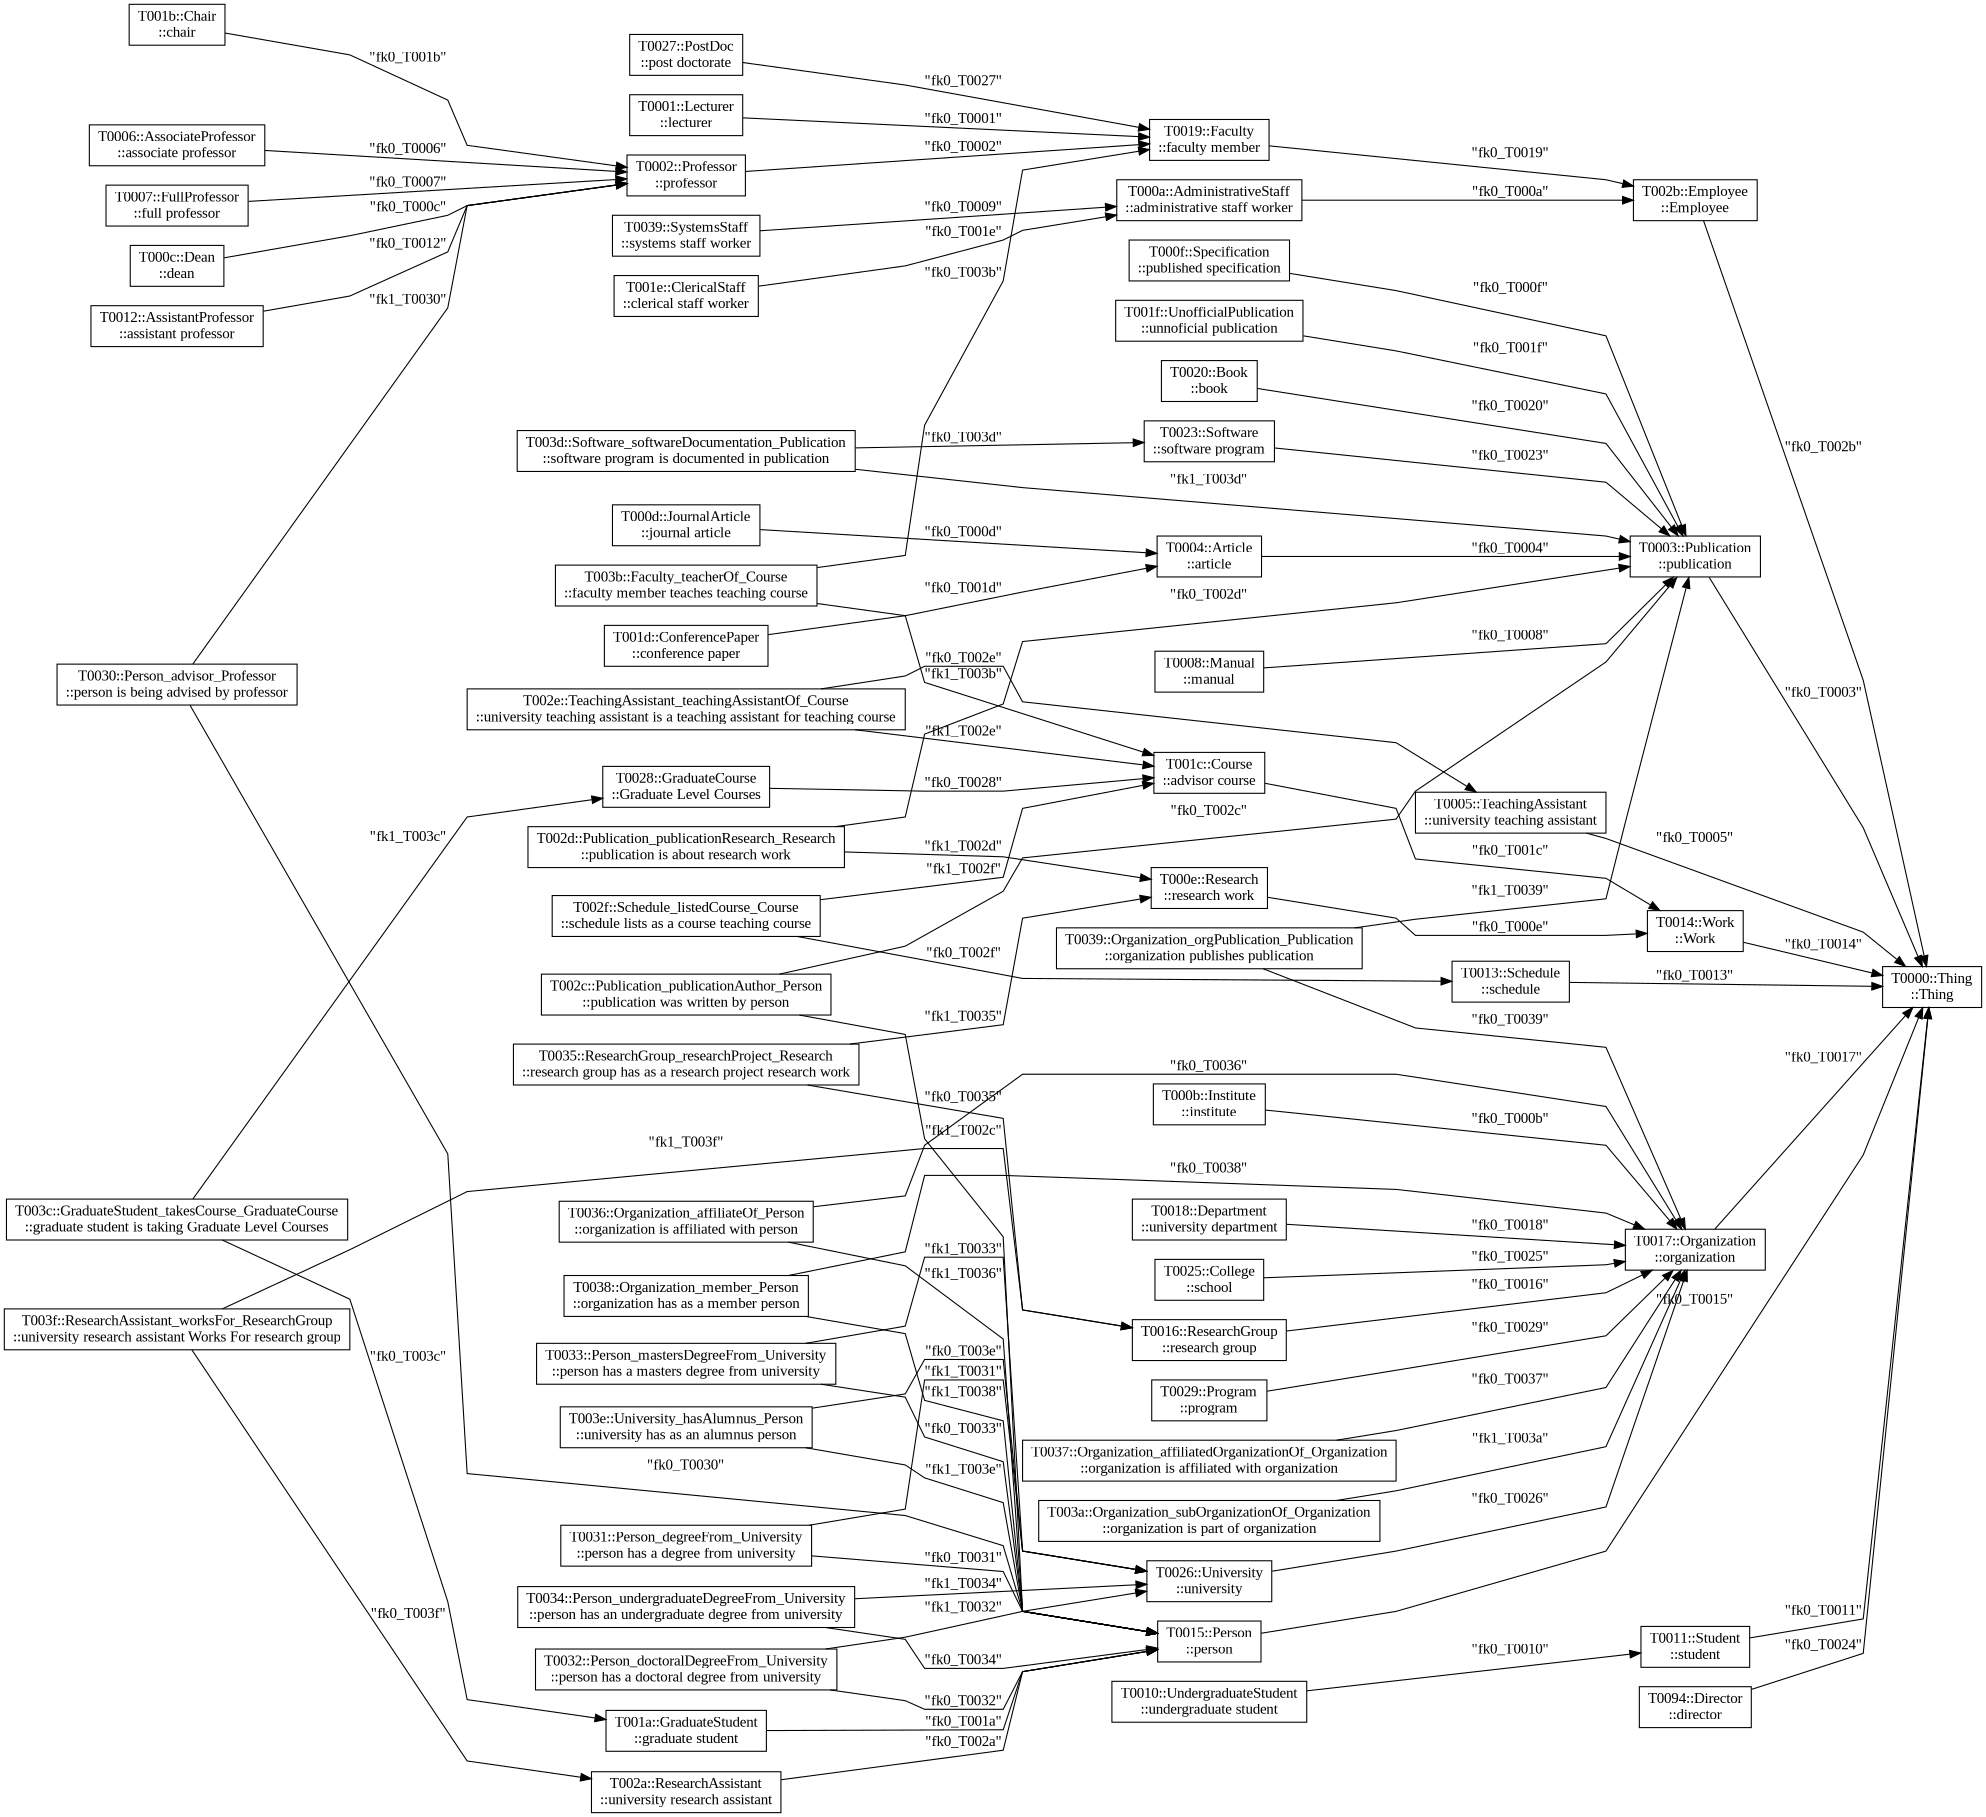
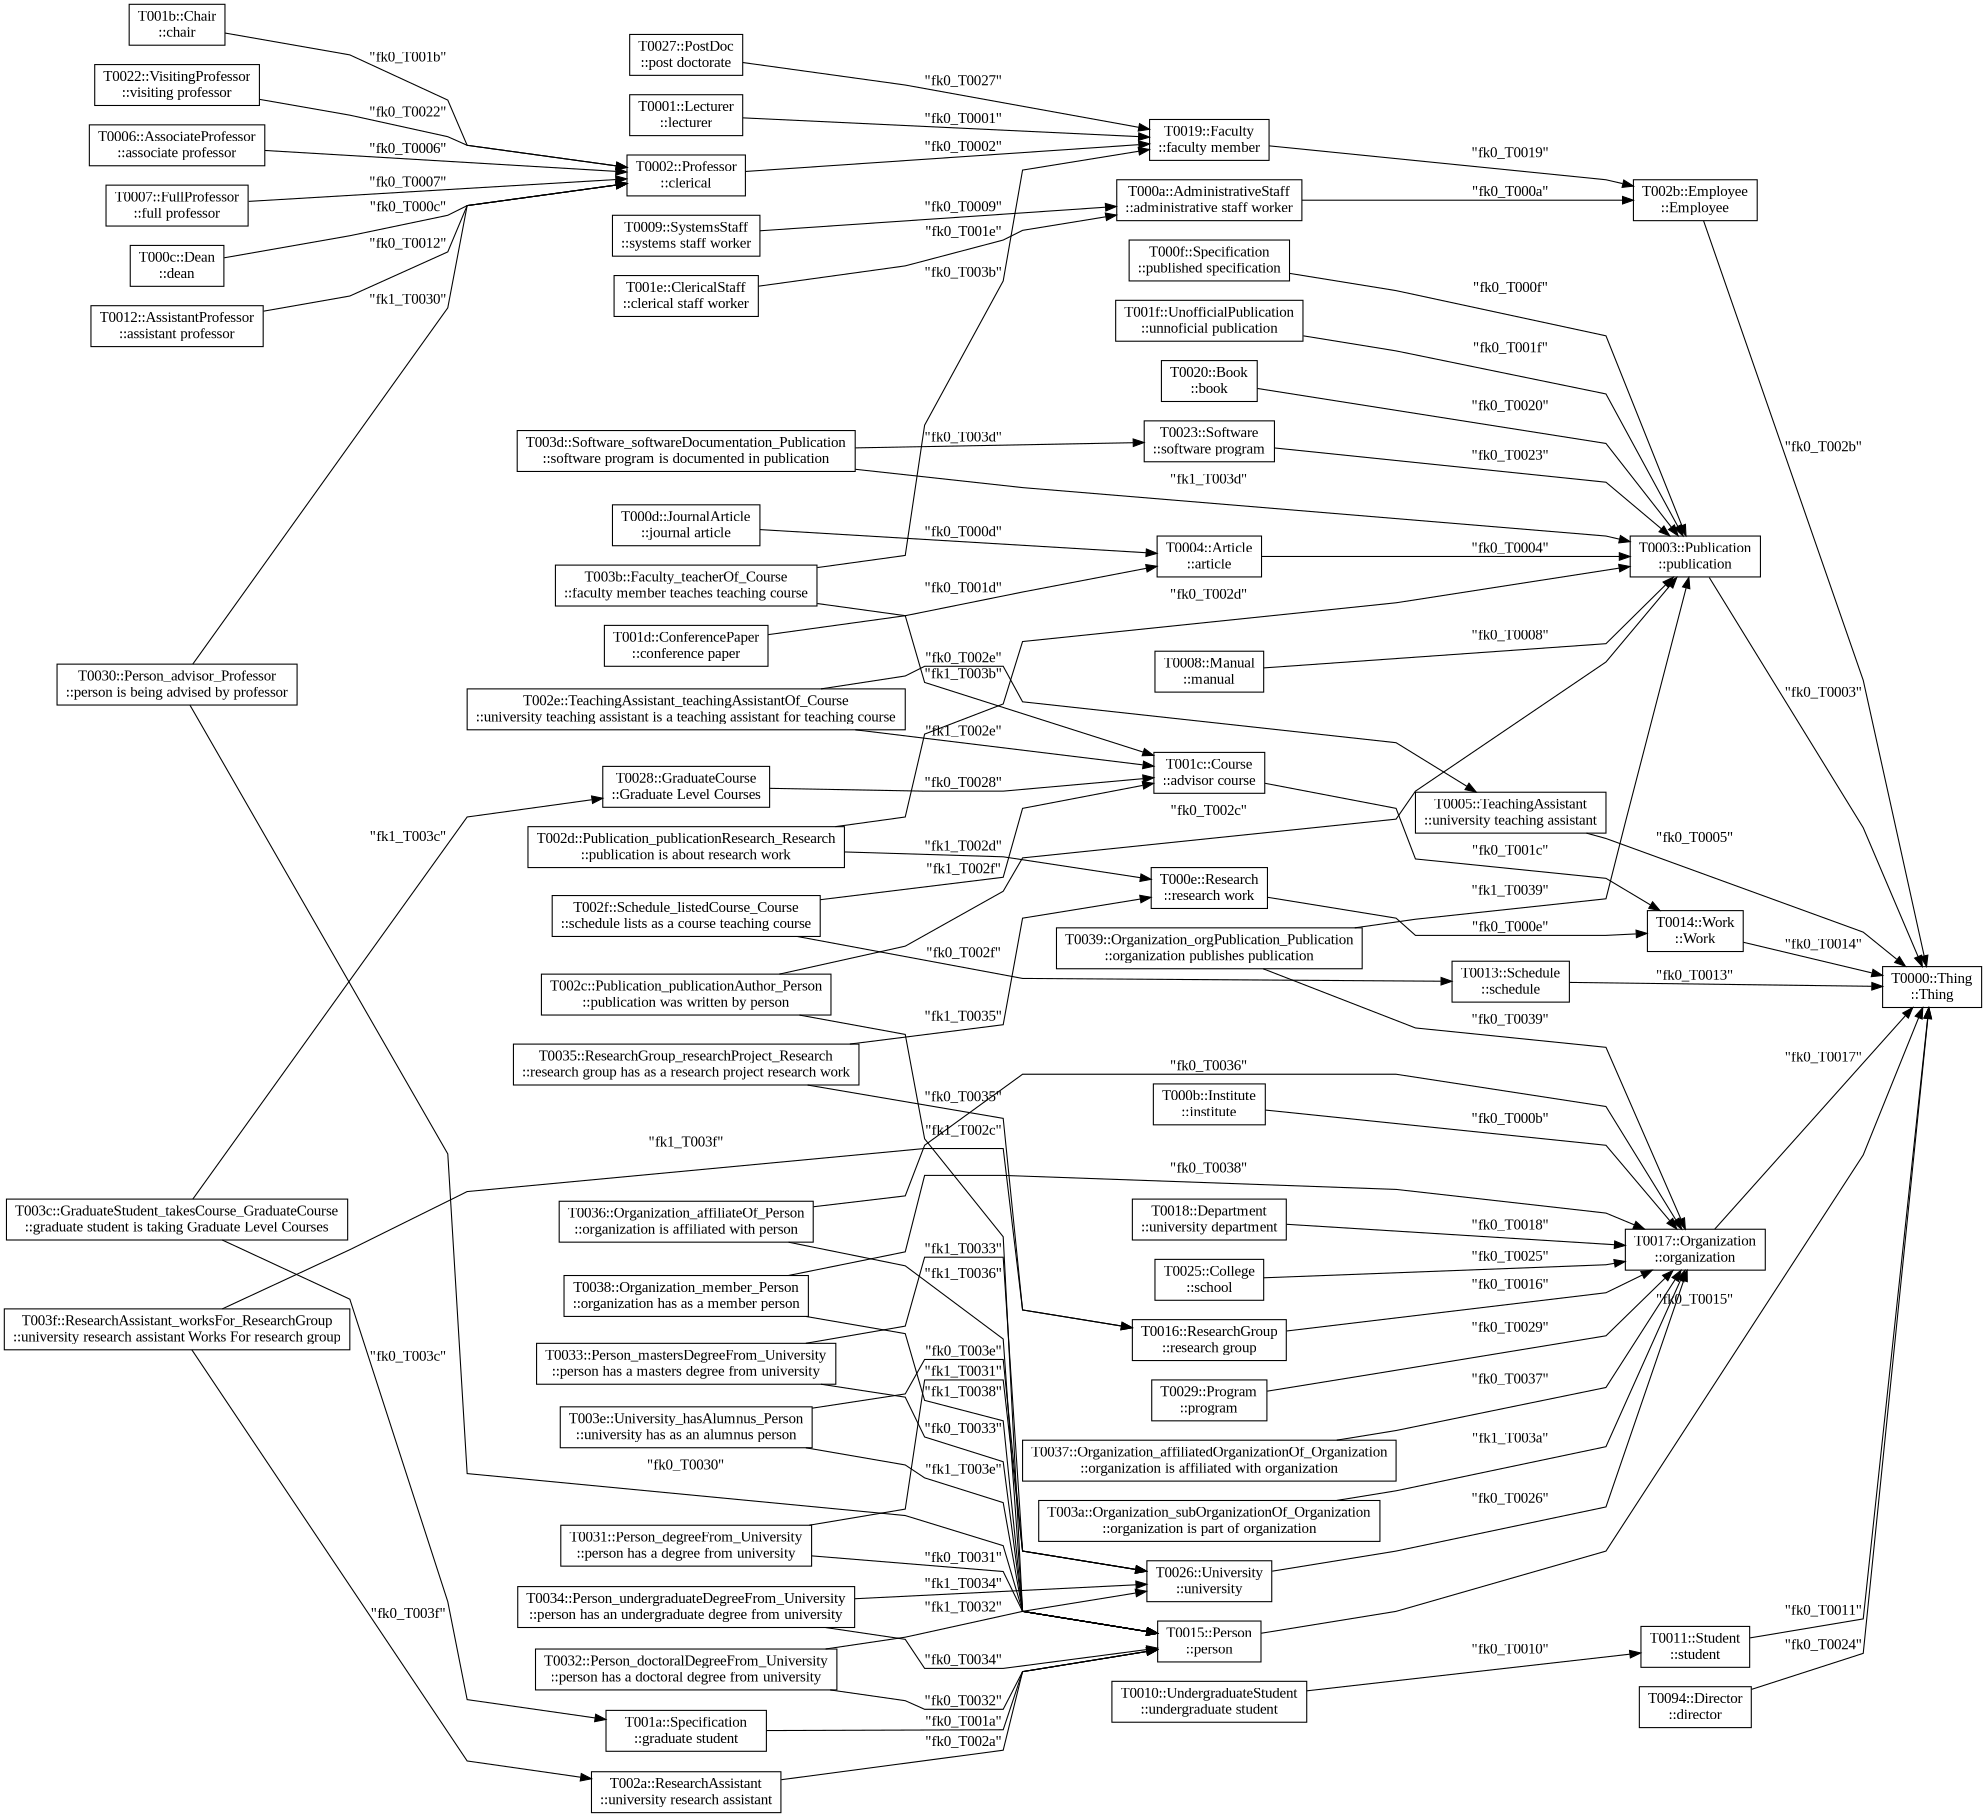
node "T0022::VisitingProfessor ::visiting professor": added
node "T0002::Professor ::professor": label "T0002::Professor ::professor" -> "T0002::Professor ::clerical"
node "T0039::SystemsStaff ::systems staff worker": label "T0039::SystemsStaff ::systems staff worker" -> "T0009::SystemsStaff ::systems staff worker"
node "T001a::GraduateStudent ::graduate student": label "T001a::GraduateStudent ::graduate student" -> "T001a::Specification ::graduate student"
